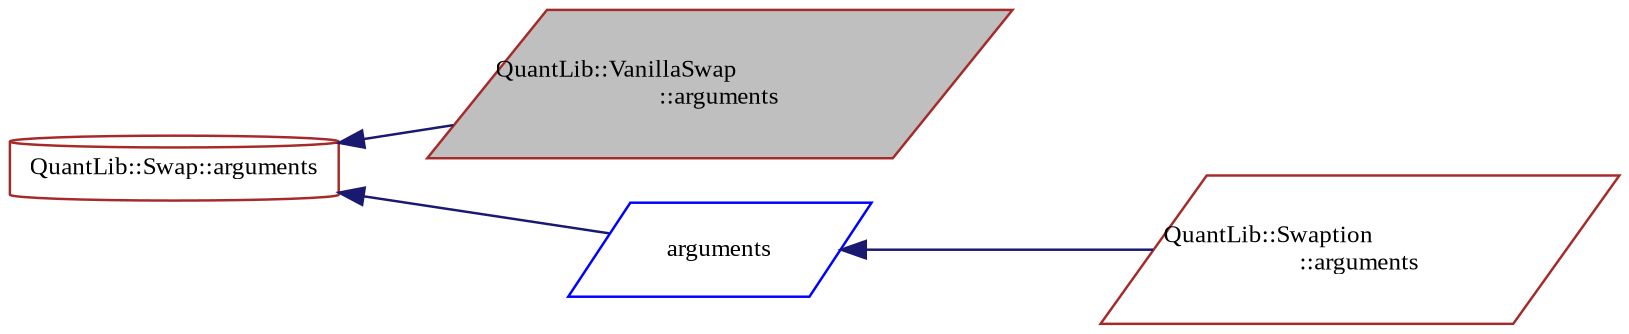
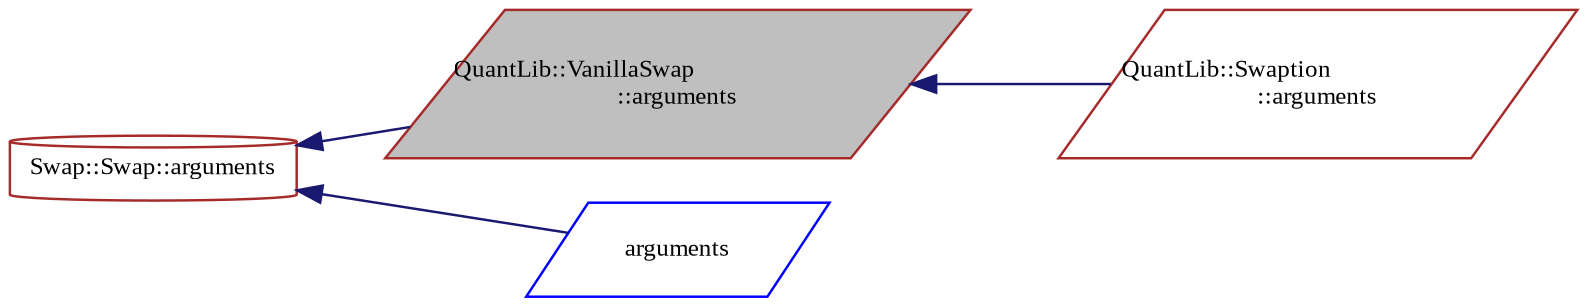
node "QuantLib::Swap::arguments": label "QuantLib::Swap::arguments" -> "Swap::Swap::arguments"
edge "QuantLib::Swaption ::arguments" -> "arguments": now "QuantLib::Swaption ::arguments" -> "QuantLib::VanillaSwap ::arguments"
